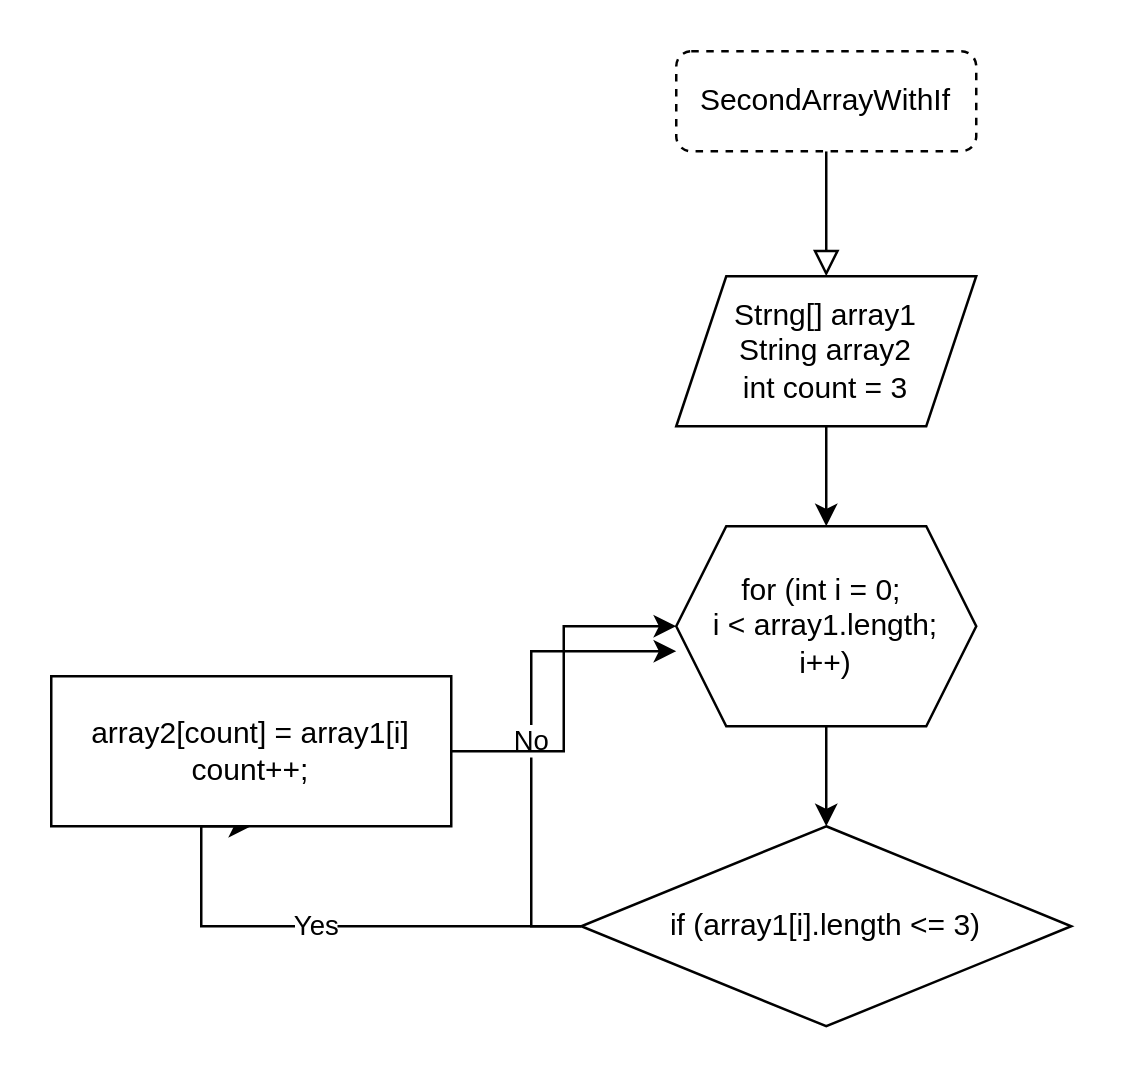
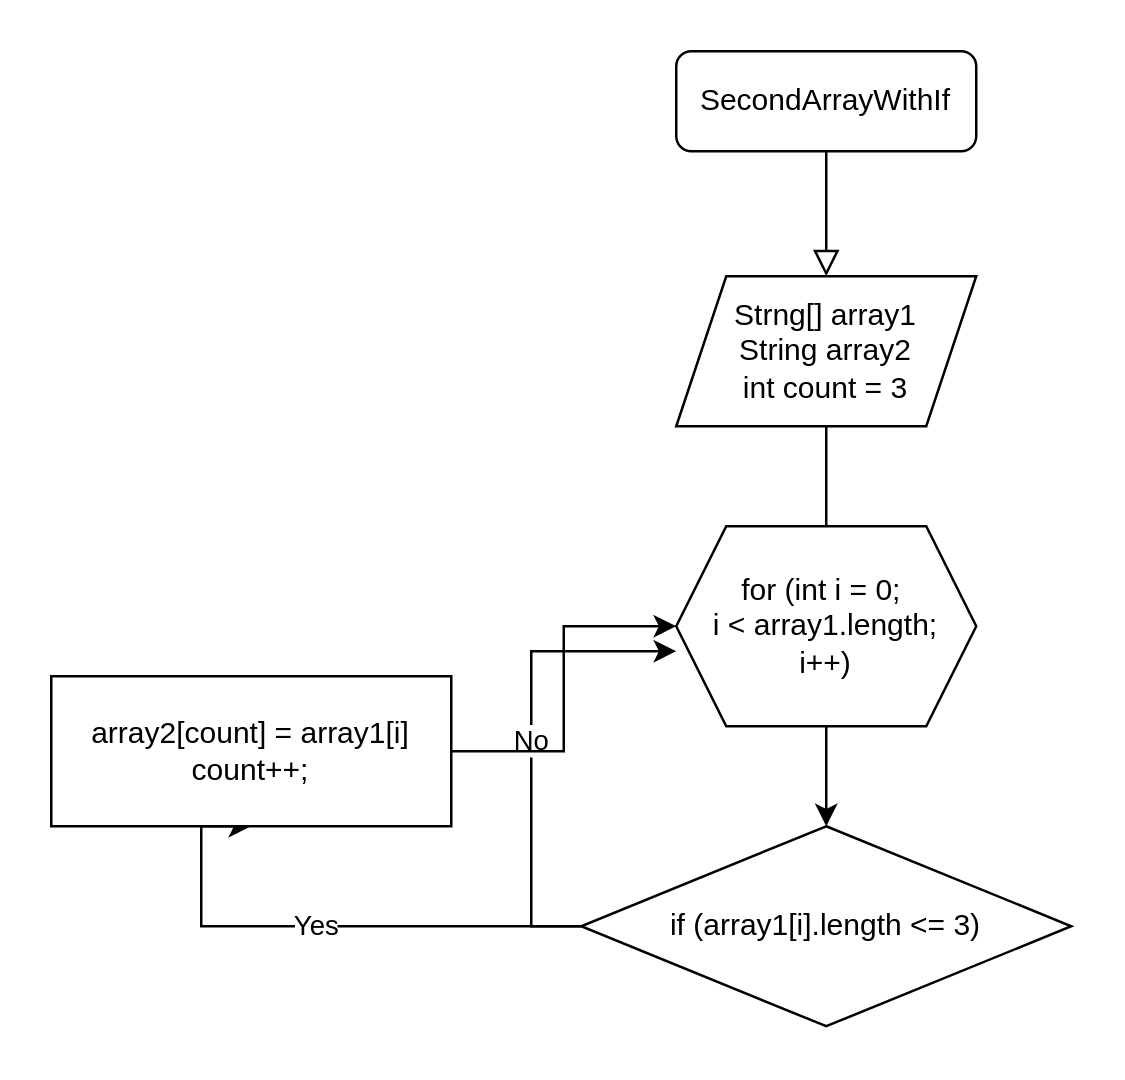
node "SecondArrayWithIf": style dashed -> solid
edge "Strng[] array1 String array2 int count = 3" -> "for (int i = 0; i < array1.length; i++)": arrowhead classic -> none
